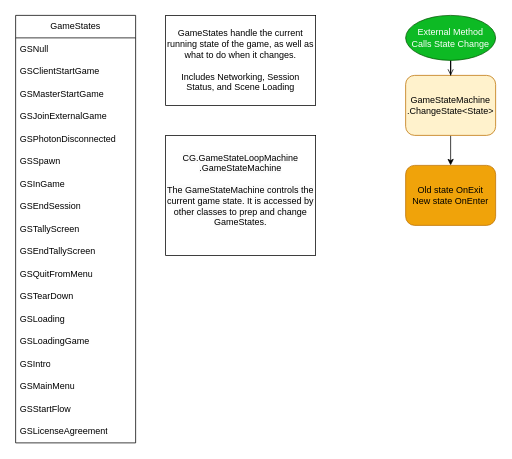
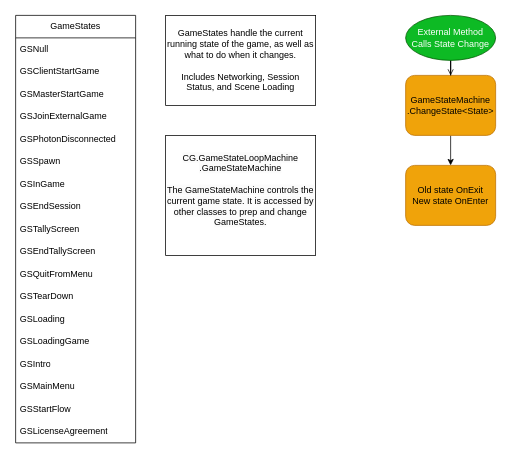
node "GameStateMachine .ChangeState<State>": fillcolor #fff2cc -> #f0a30a
